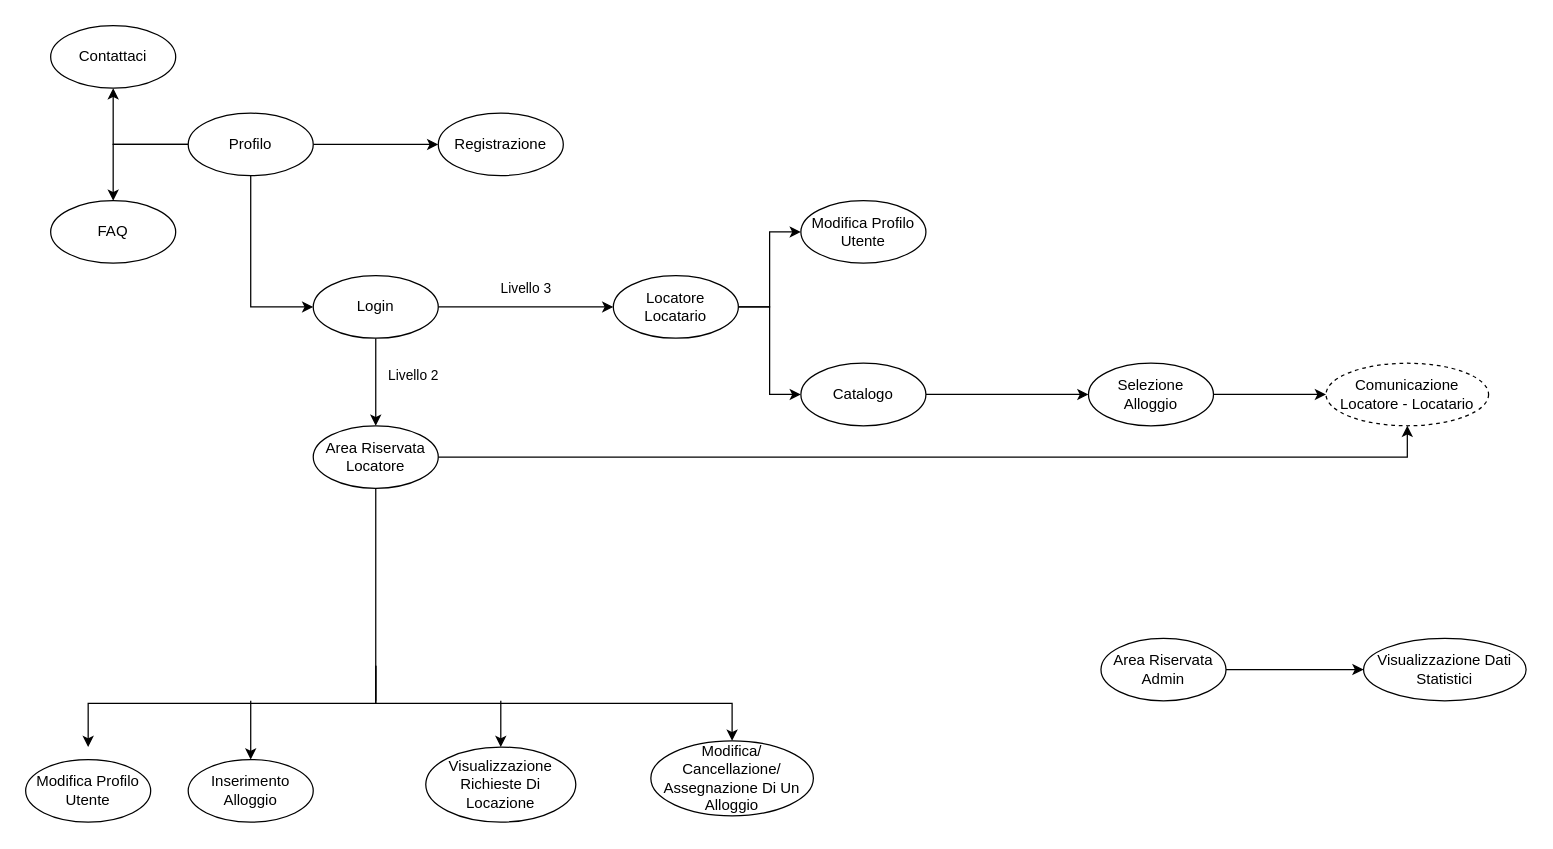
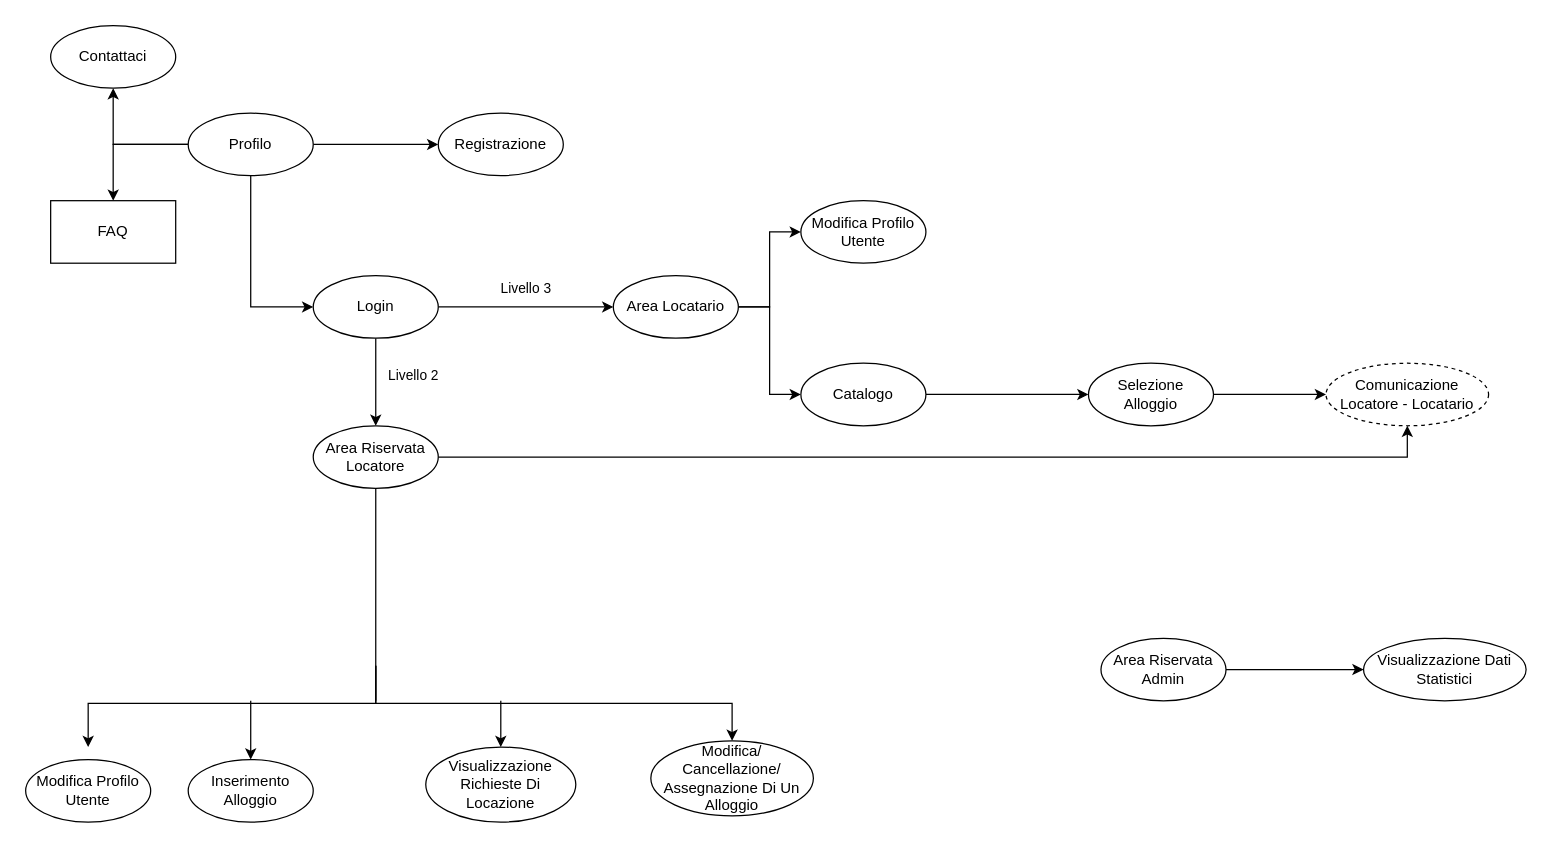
node "FAQ": shape ellipse -> rectangle
node "Locatore Locatario": label "Locatore Locatario" -> "Area Locatario"
